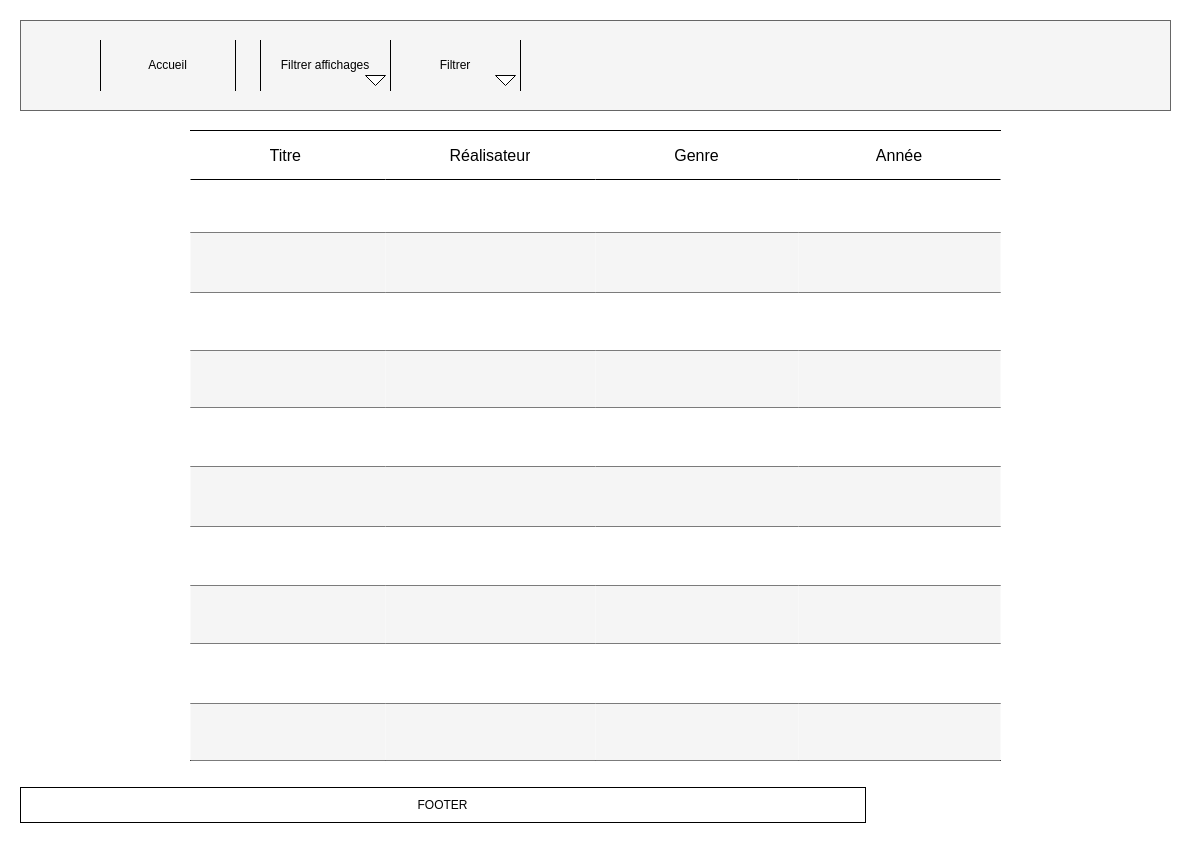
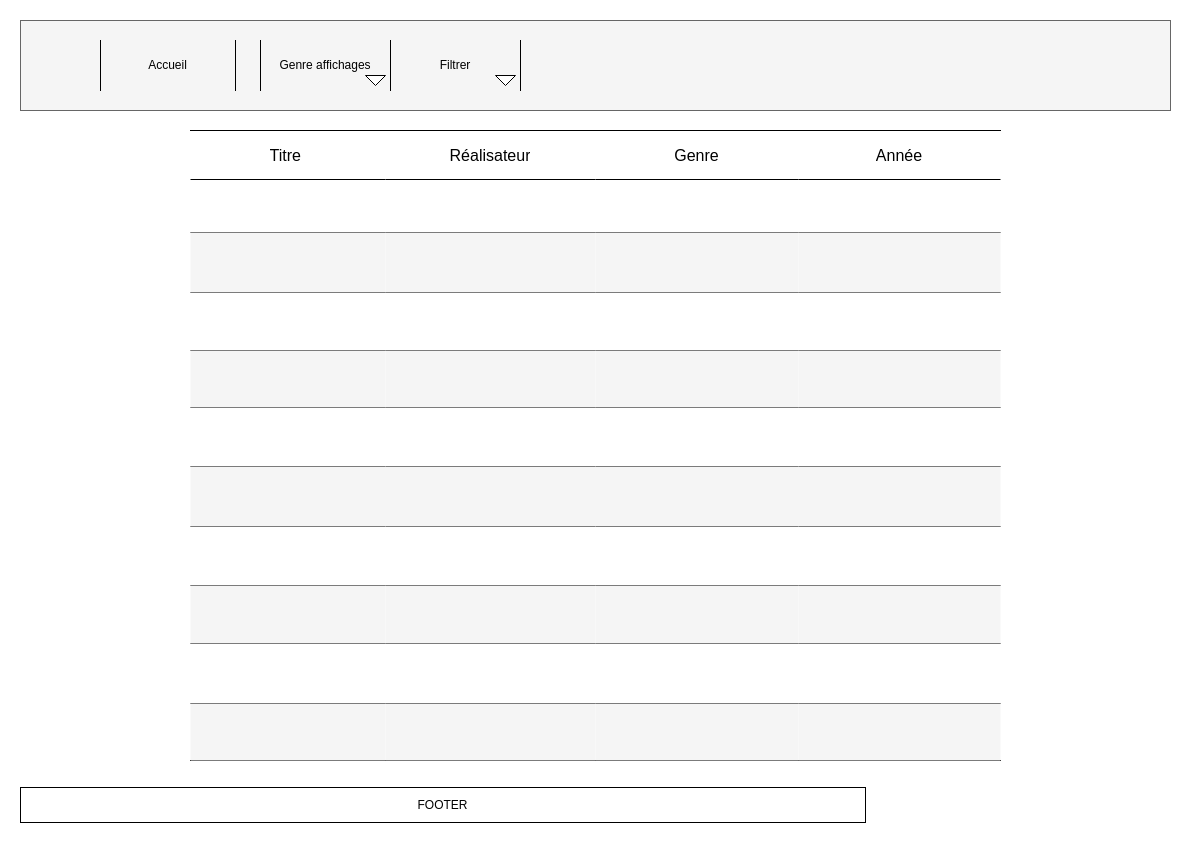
node "Filtrer affichages": label "Filtrer affichages" -> "Genre affichages"
